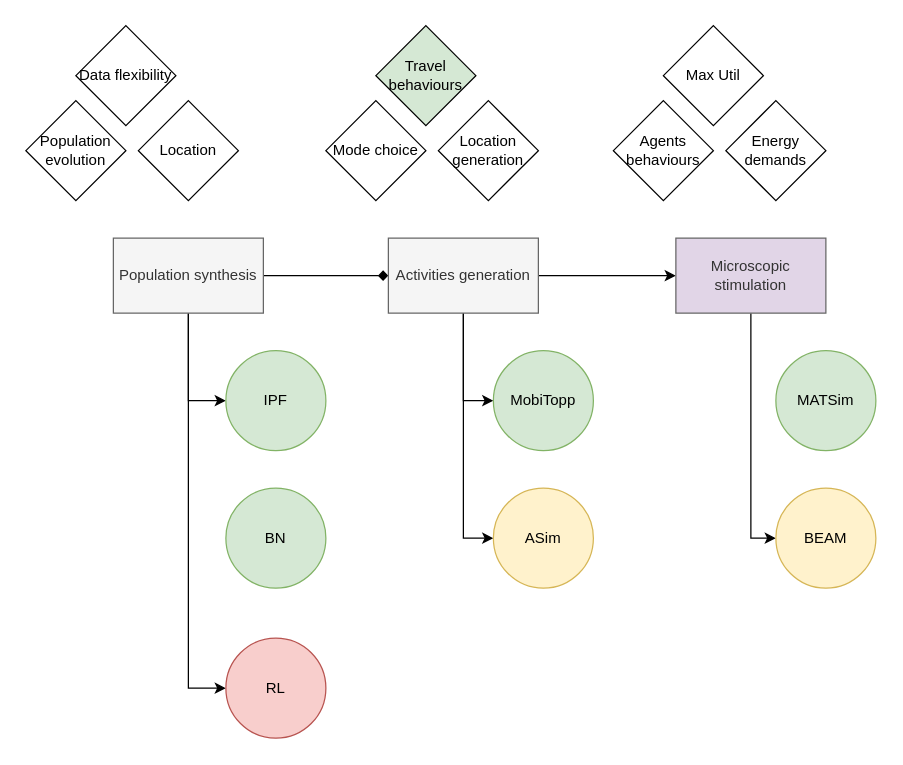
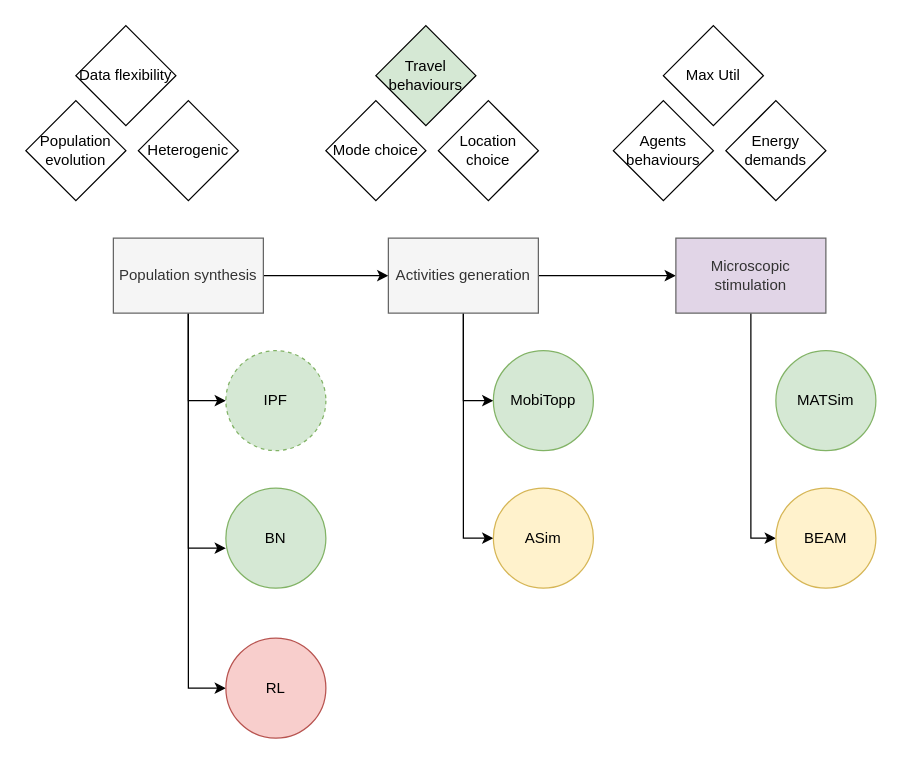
node "Location": label "Location" -> "Heterogenic"
node "Location generation": label "Location generation" -> "Location choice"
edge "Population synthesis" -> "Activities generation": arrowhead diamond -> classic
node "IPF": style solid -> dashed
edge "Population synthesis" -> "BN": added
